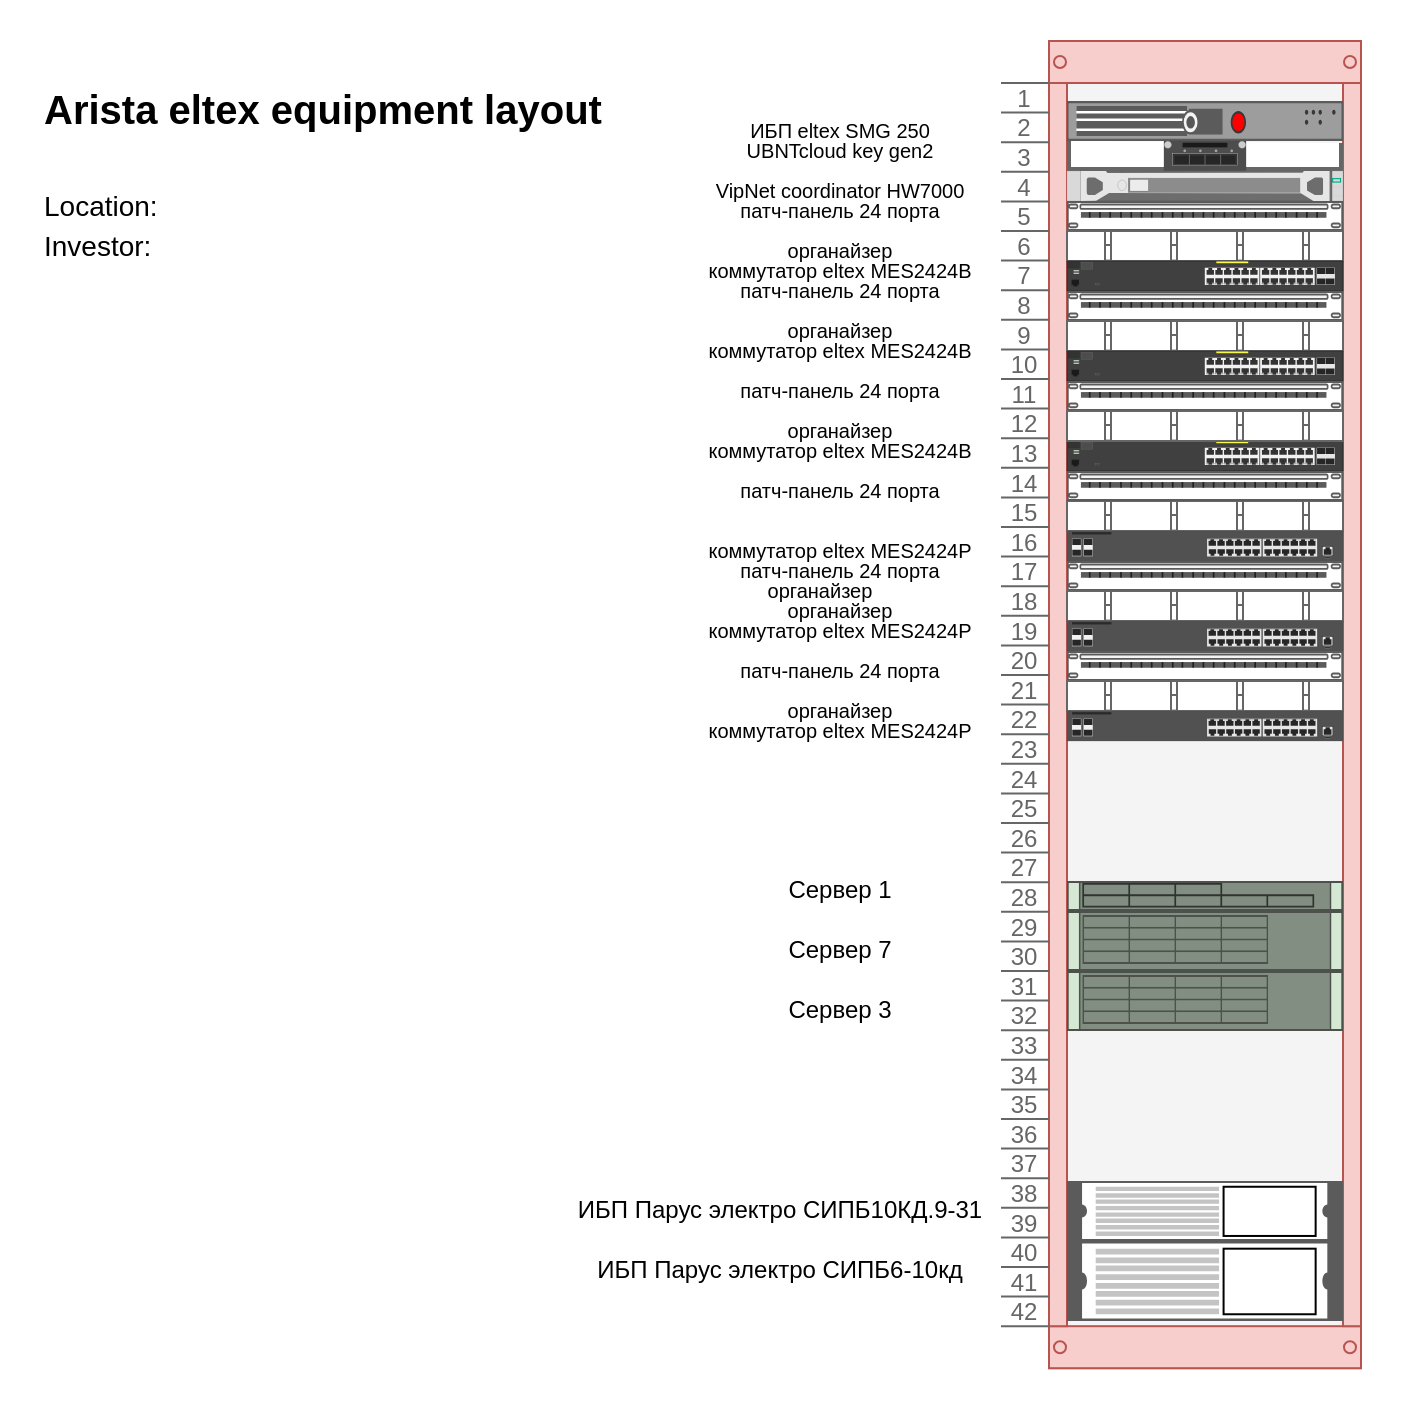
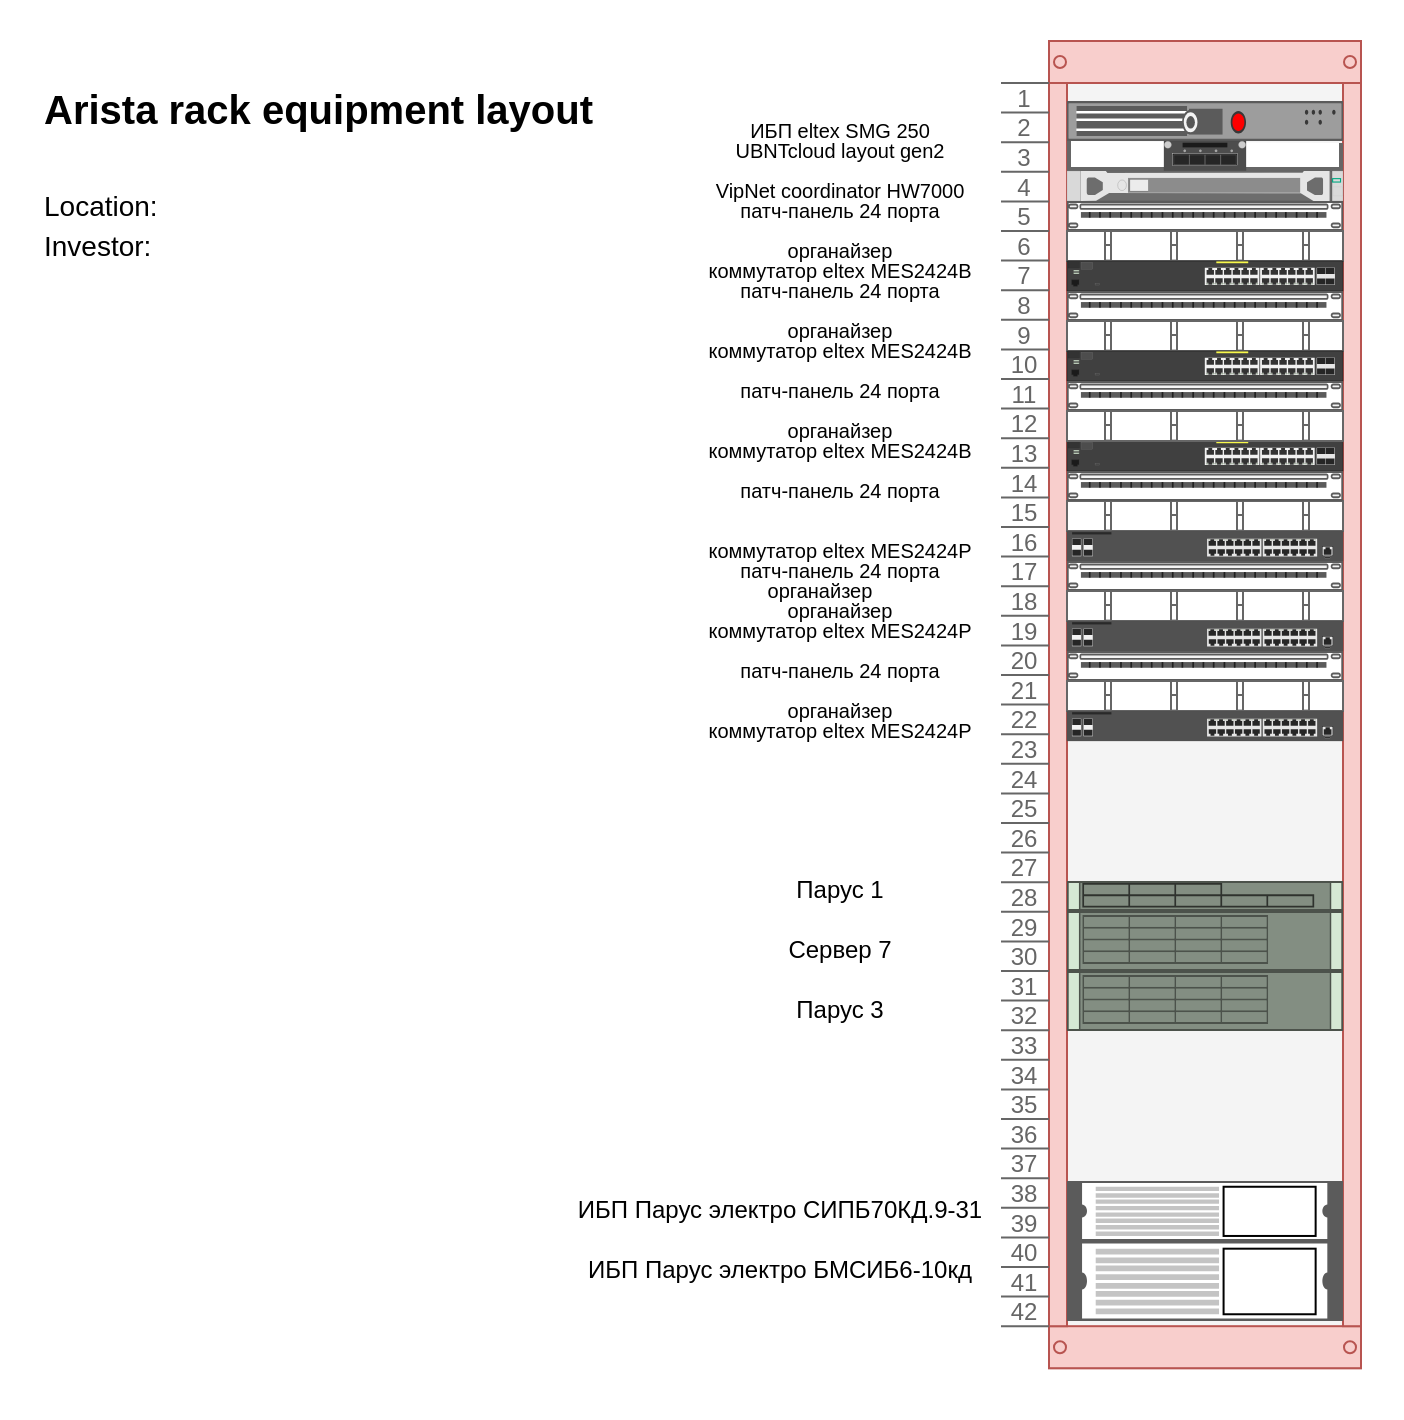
node "Arista eltex equipment layout": label "Arista eltex equipment layout" -> "Arista rack equipment layout"
node "UBNTcloud key gen2": label "UBNTcloud key gen2" -> "UBNTcloud layout gen2"
node "Сервер 1": label "Сервер 1" -> "Парус 1"
node "Сервер 3": label "Сервер 3" -> "Парус 3"
node "ИБП Парус электро СИПБ10КД.9-31": label "ИБП Парус электро СИПБ10КД.9-31" -> "ИБП Парус электро СИПБ70КД.9-31"
node "ИБП Парус электро СИПБ6-10кд": label "ИБП Парус электро СИПБ6-10кд" -> "ИБП Парус электро БМСИБ6-10кд"
